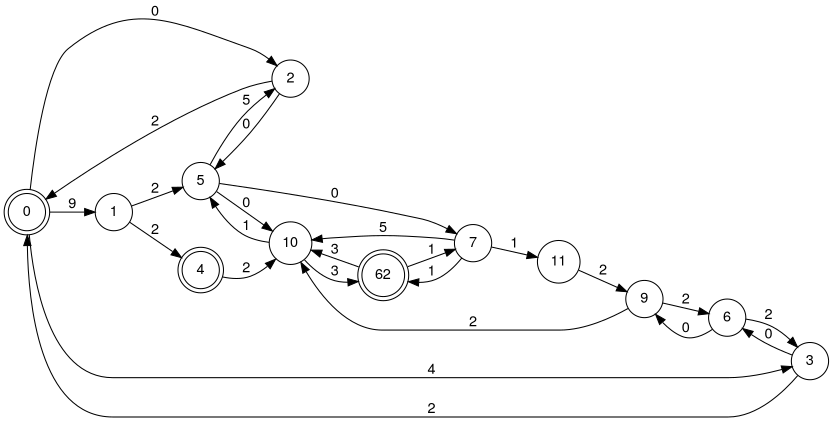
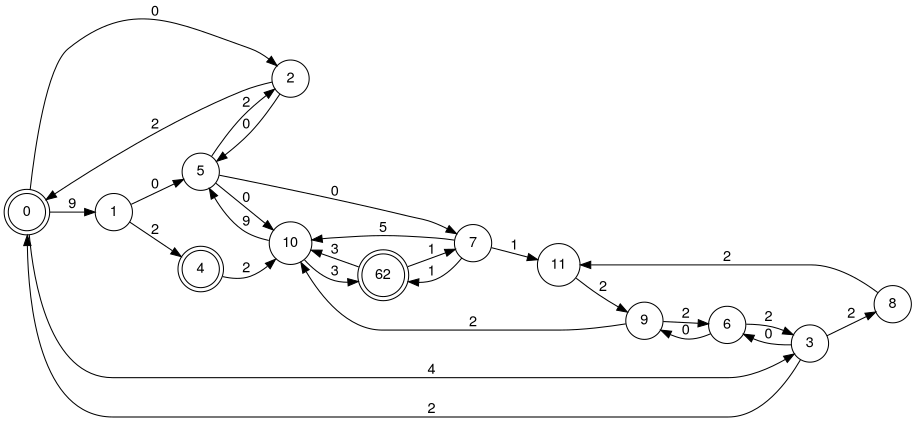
edge "5" -> "2": label "5" -> "2"
edge "1" -> "5": label "2" -> "0"
edge "10" -> "5": label "1" -> "9"
node "8": added
